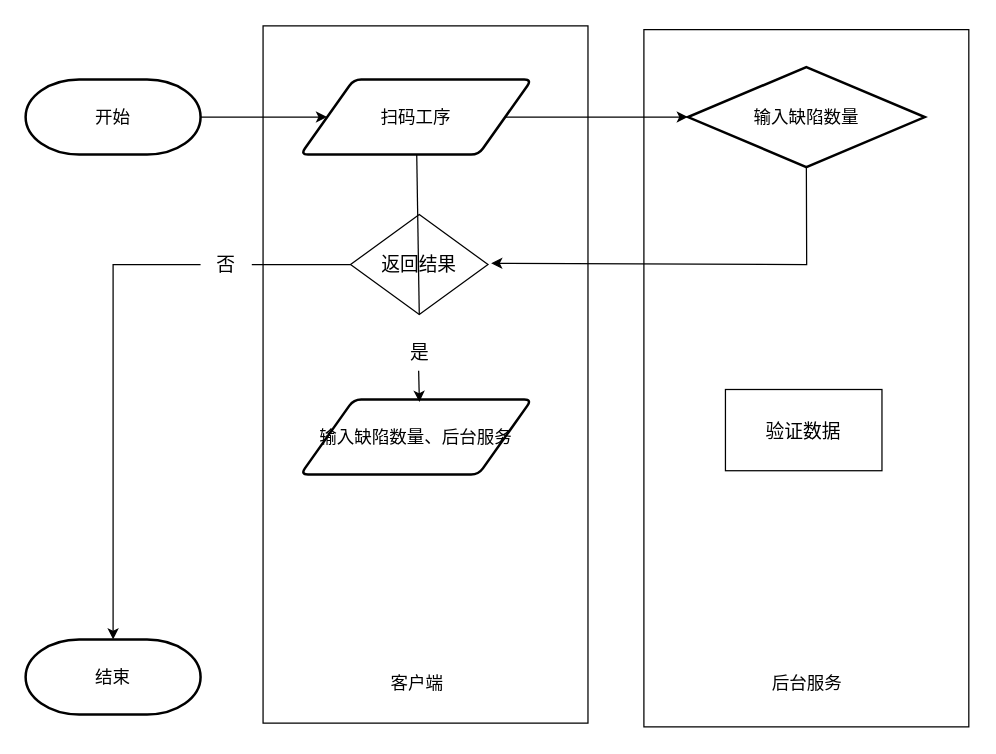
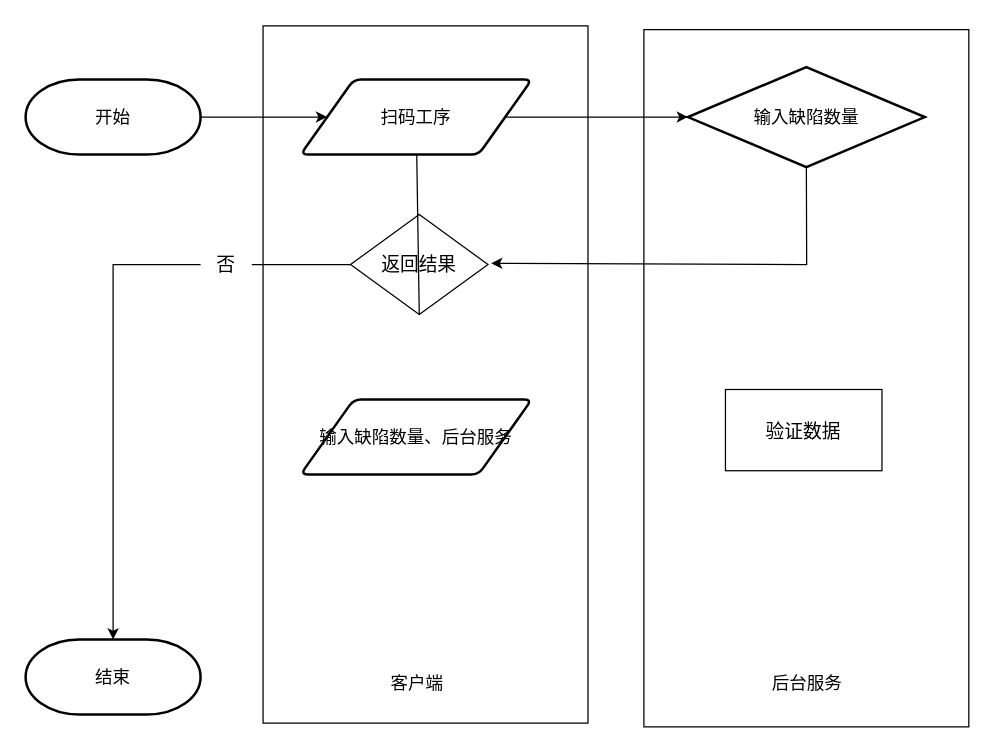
node "是": removed
edge "是" -> "输入缺陷数量、后台服务": removed
